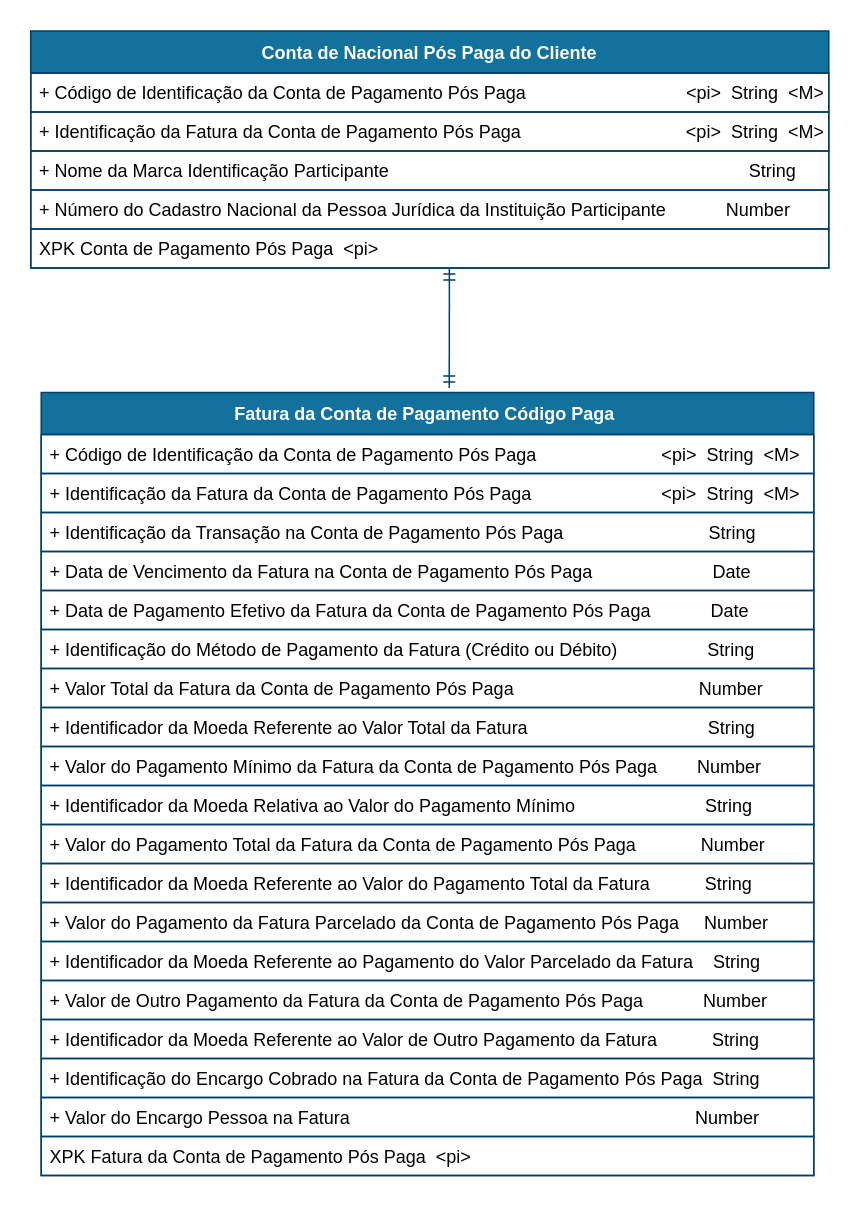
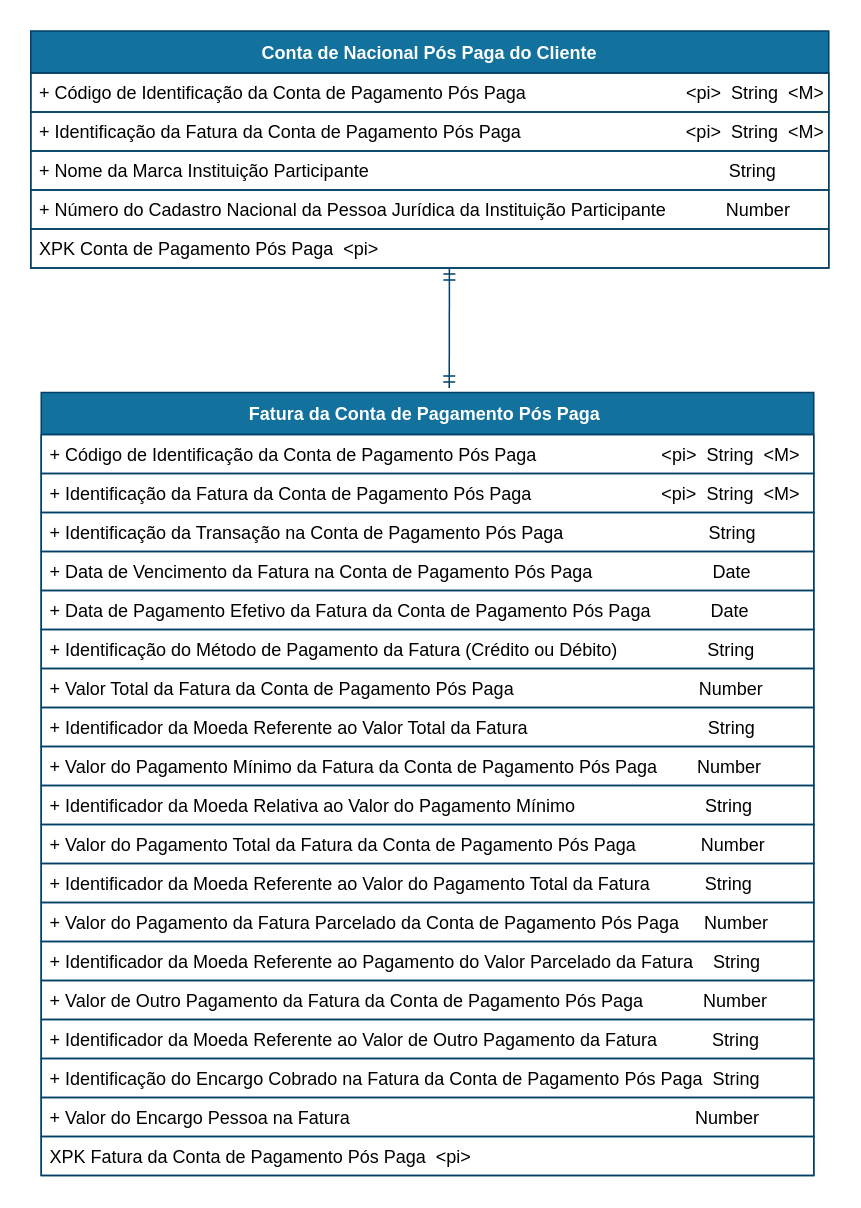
node "+ Nome da Marca Identificação Participante String": label "+ Nome da Marca Identificação Participante String" -> "+ Nome da Marca Instituição Participante String"
node "Fatura da Conta de Pagamento Código Paga": label "Fatura da Conta de Pagamento Código Paga" -> "Fatura da Conta de Pagamento Pós Paga"
